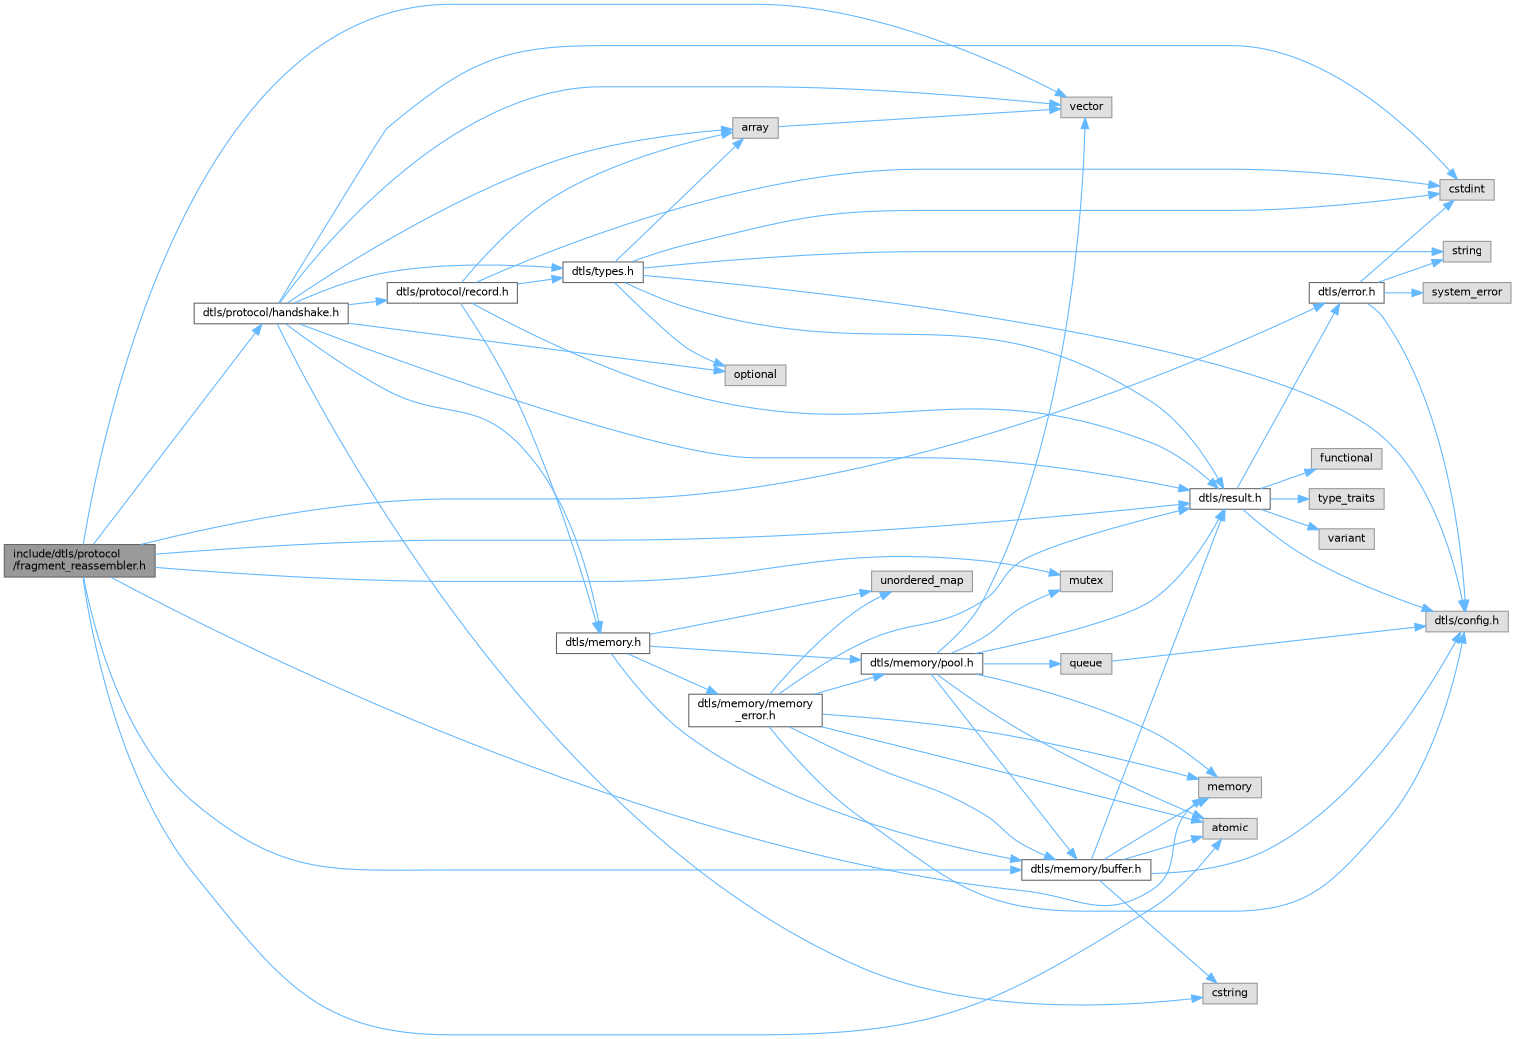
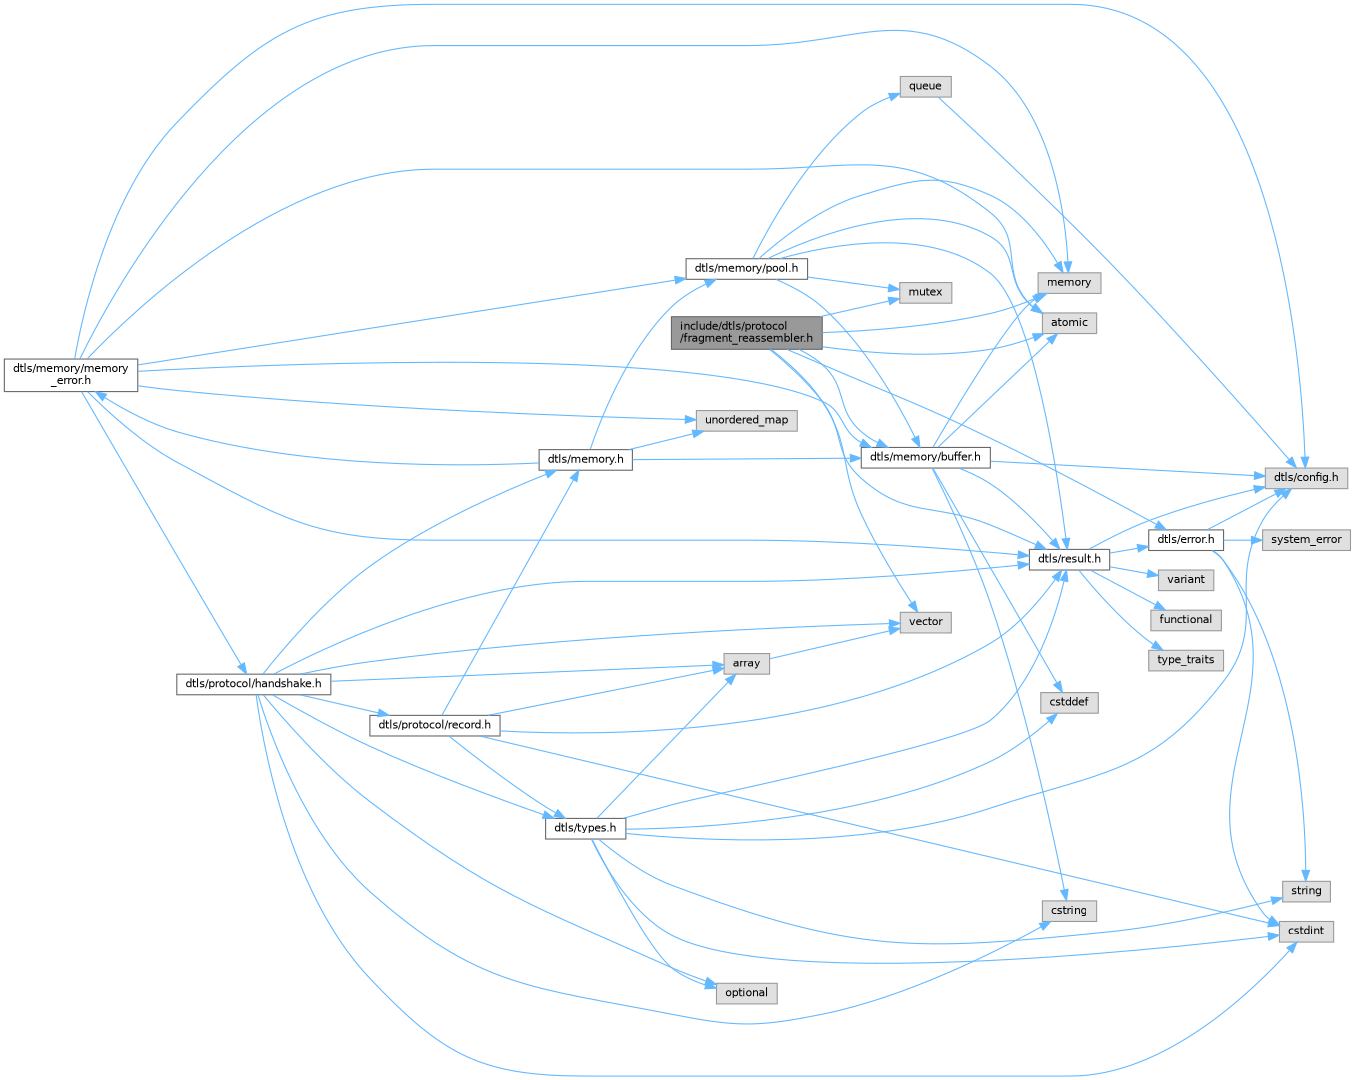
edge "dtls/memory/pool.h" -> "vector": removed
edge "include/dtls/protocol /fragment_reassembler.h" -> "dtls/protocol/handshake.h": now "dtls/memory/memory _error.h" -> "dtls/protocol/handshake.h"
node "cstddef": added
